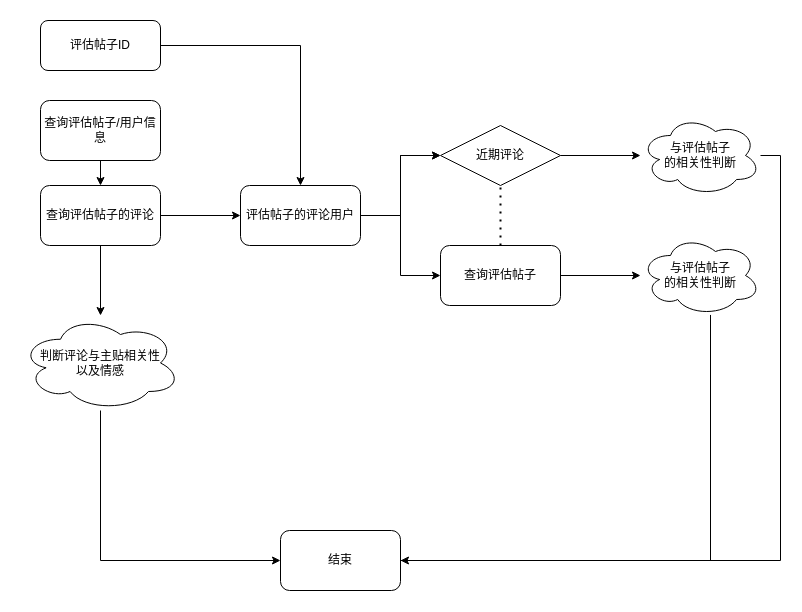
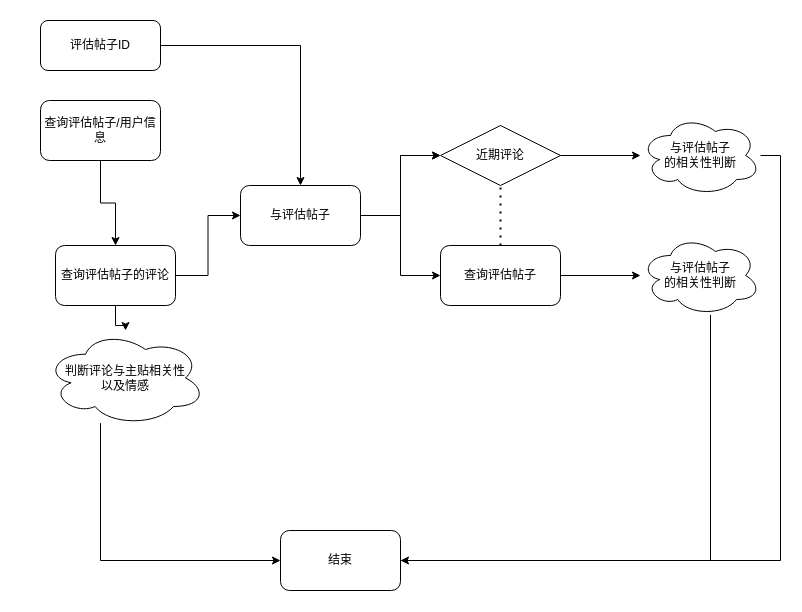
node "查询评估帖子的评论": moved (101, 216) -> (116, 276)
node "评估帖子的评论用户": label "评估帖子的评论用户" -> "与评估帖子"
node "判断评论与主贴相关性 以及情感": moved (101, 363) -> (126, 378)
